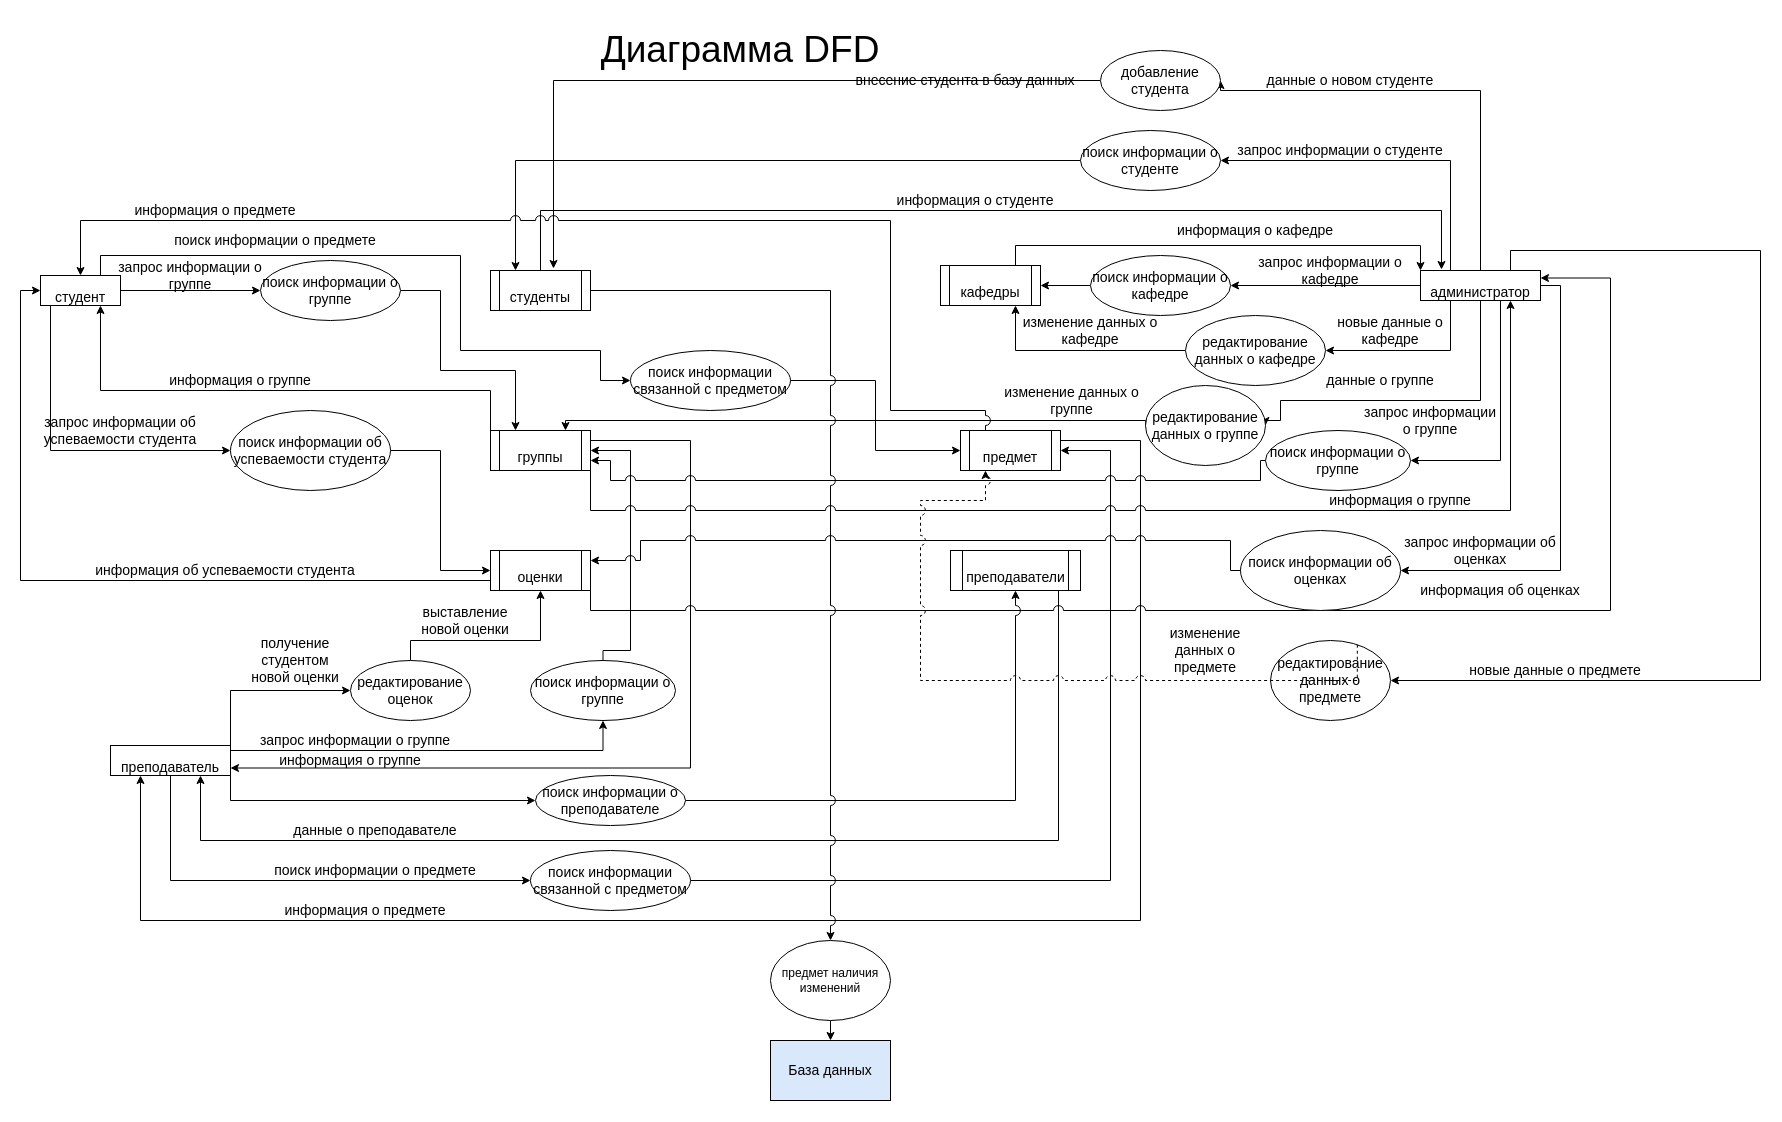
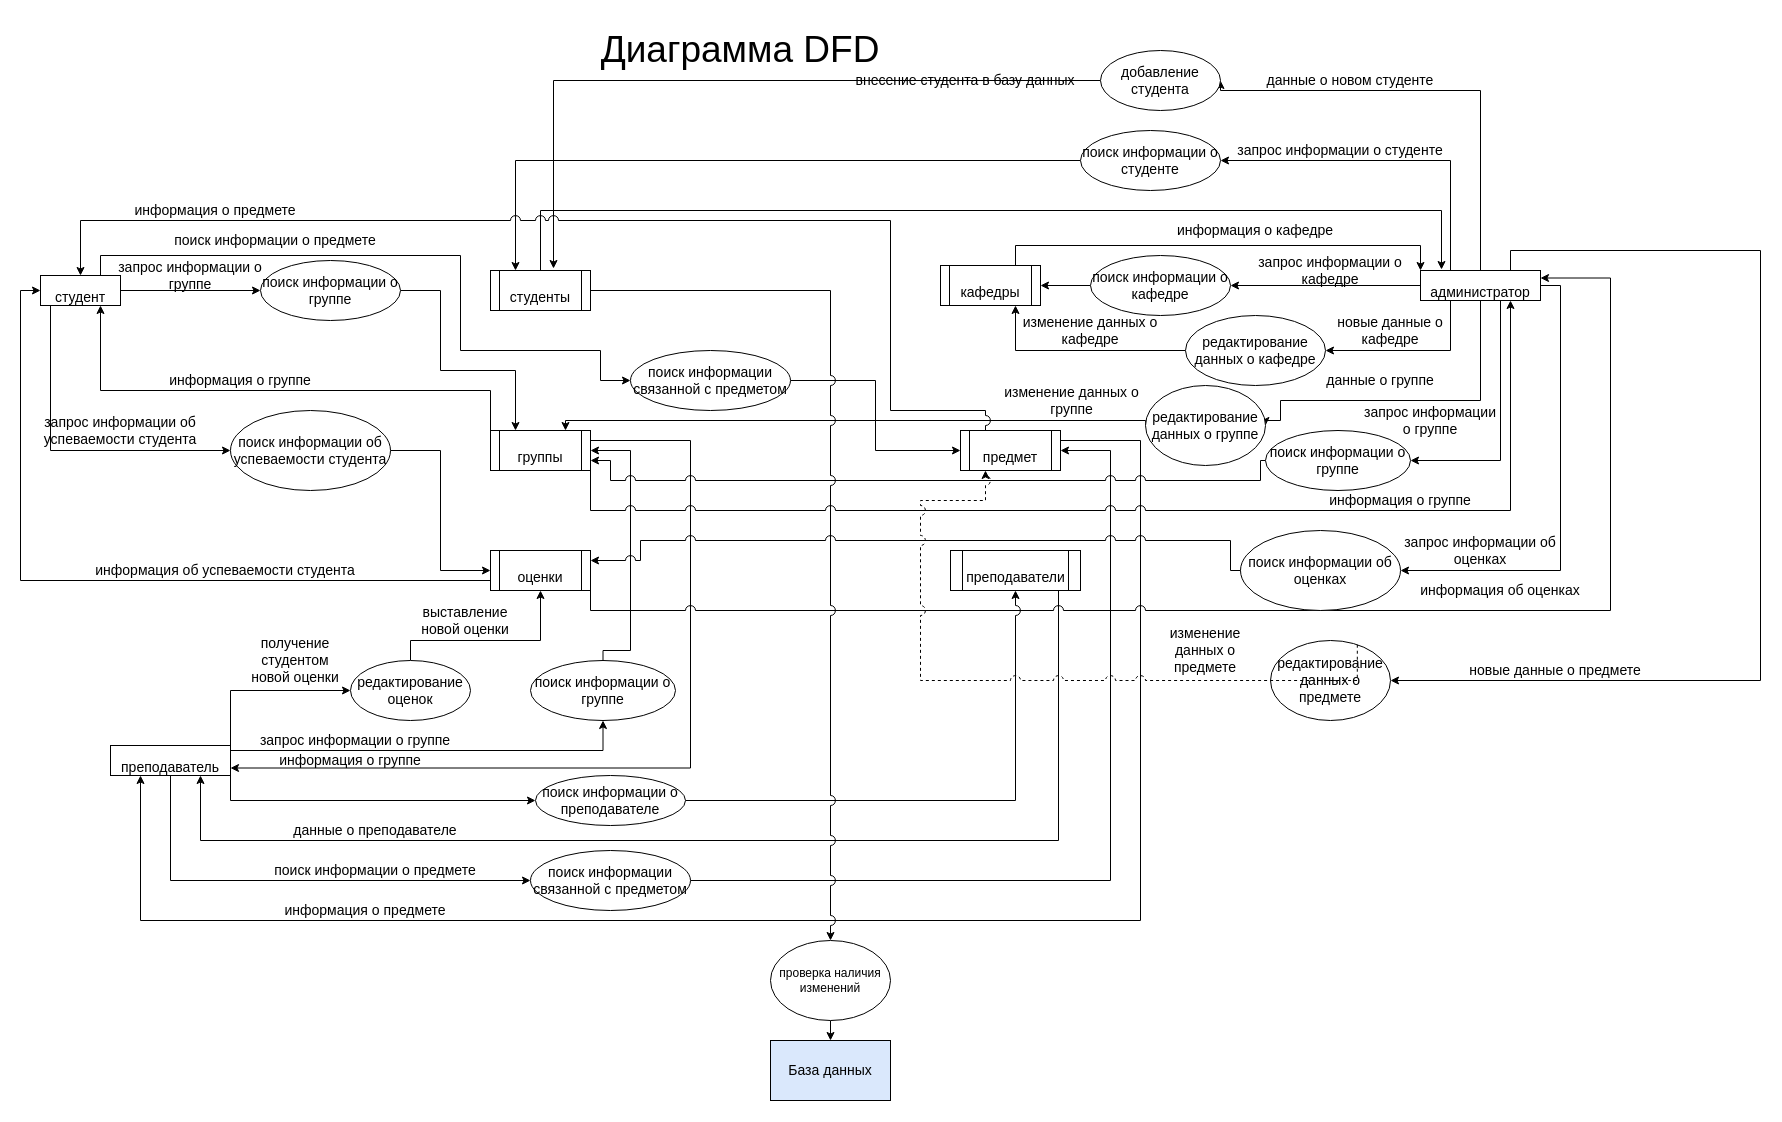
node "информация о студенте": removed
node "предмет наличия изменений": label "предмет наличия изменений" -> "проверка наличия изменений"
